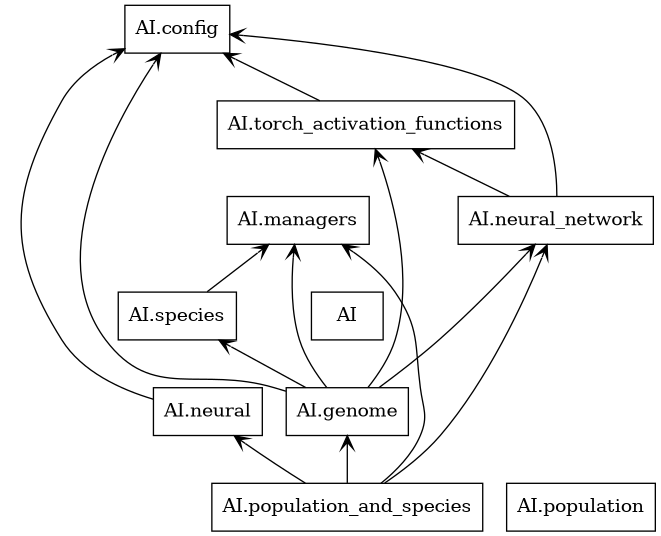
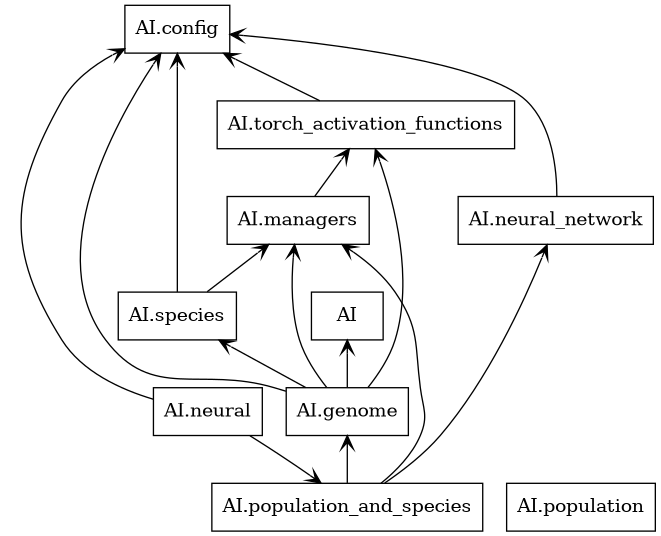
edge "AI.neural_network" -> "AI.torch_activation_functions": now "AI.managers" -> "AI.torch_activation_functions"
edge "AI.species" -> "AI.config": added
edge "AI.genome" -> "AI.neural_network": now "AI.genome" -> "AI"
edge "AI.population_and_species" -> "AI.neural": reversed
